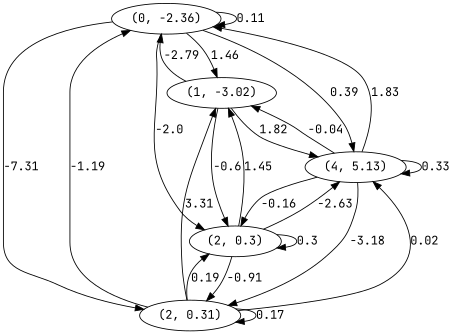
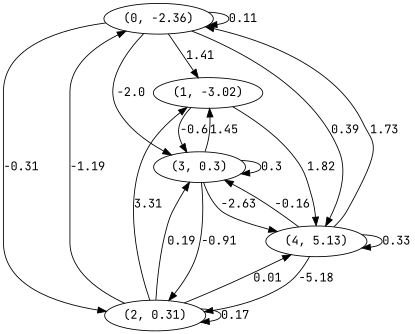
edge "(0, -2.36)" -> "(1, -3.02)": label "1.46" -> "1.41"
edge "(1, -3.02)" -> "(0, -2.36)": removed, label "-2.79"
edge "(4, 5.13)" -> "(0, -2.36)": label "1.83" -> "1.73"
edge "(4, 5.13)" -> "(1, -3.02)": removed, label "-0.04"
edge "(0, -2.36)" -> "(2, 0.31)": label "-7.31" -> "-0.31"
node "(2, 0.3)": label "(2, 0.3)" -> "(3, 0.3)"
edge "(4, 5.13)" -> "(2, 0.31)": label "-3.18" -> "-5.18"
edge "(2, 0.31)" -> "(4, 5.13)": label "0.02" -> "0.01"
